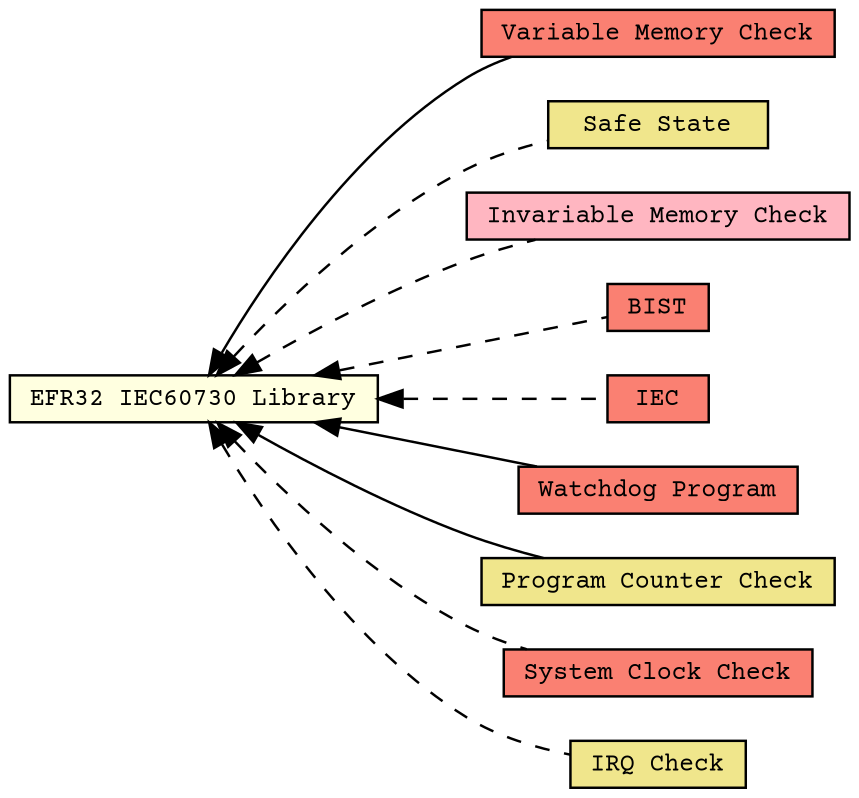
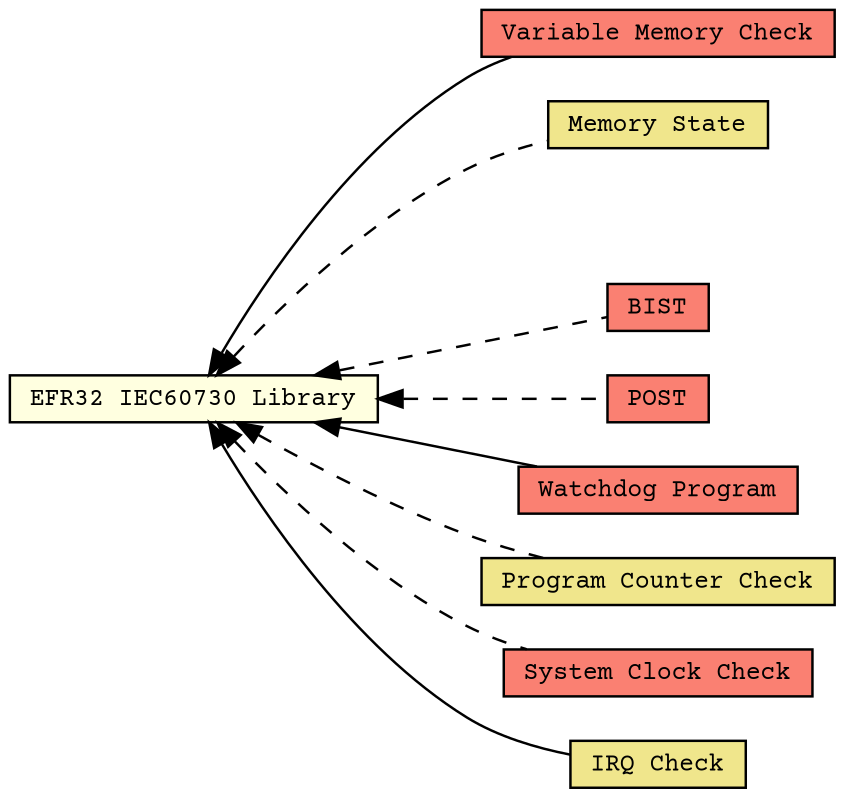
node "Safe State": label "Safe State" -> "Memory State"
node "Invariable Memory Check": removed
node "IEC": label "IEC" -> "POST"
edge "Program Counter Check" -> "EFR32 IEC60730 Library": style solid -> dashed
edge "IRQ Check" -> "EFR32 IEC60730 Library": style dashed -> solid
